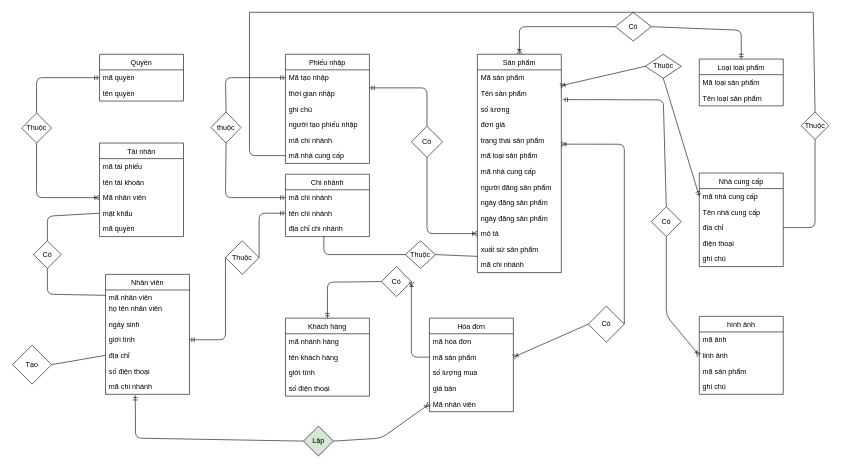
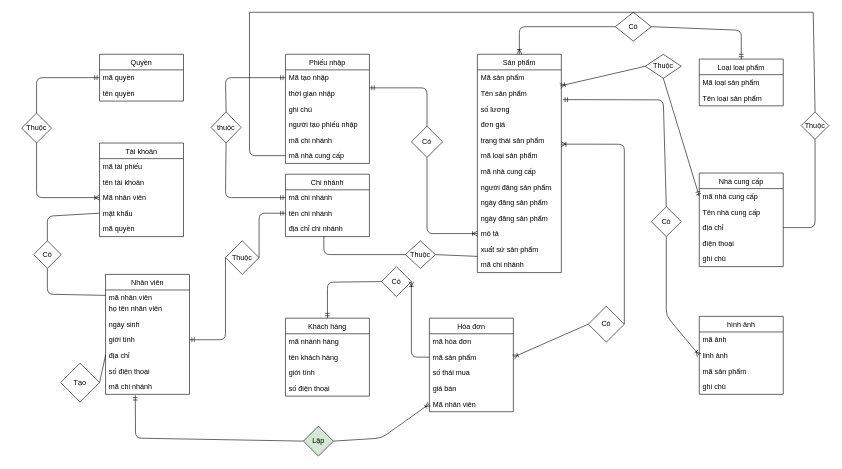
node "Tài nhân": label "Tài nhân" -> "Tài khoản"
node "Tạo": moved (32, 365) -> (80, 383)
node "số lượng mua": label "số lượng mua" -> "số thái mua"
